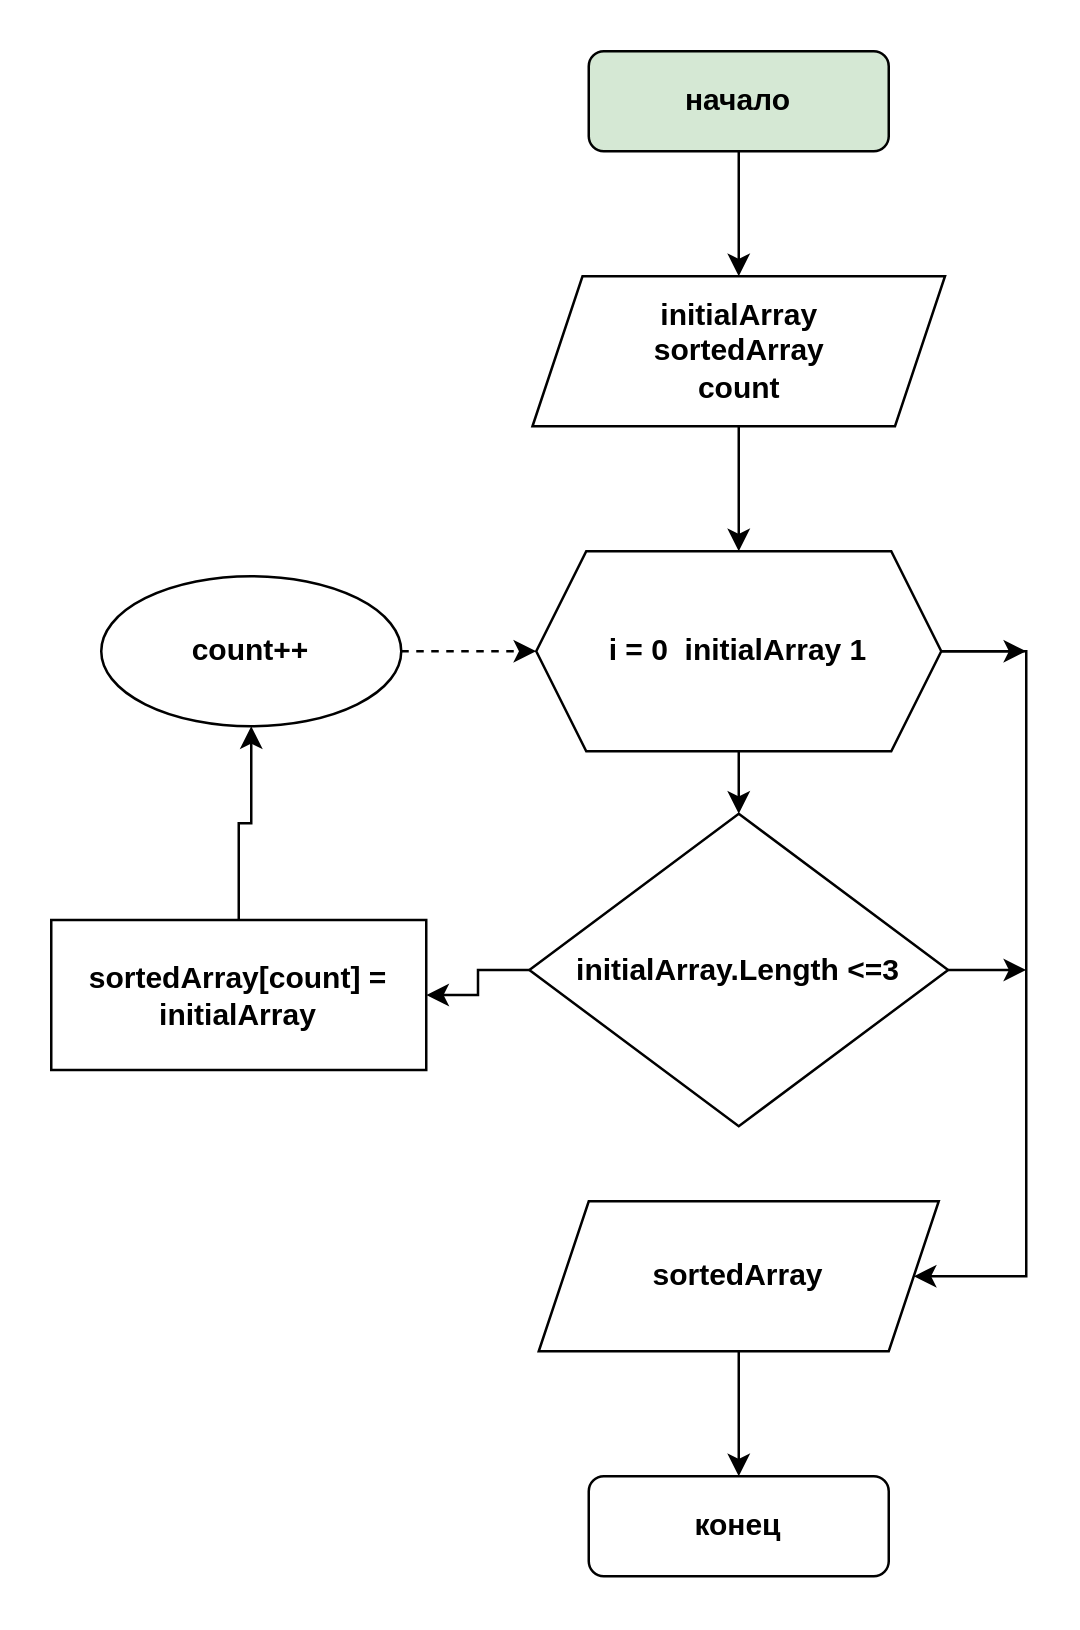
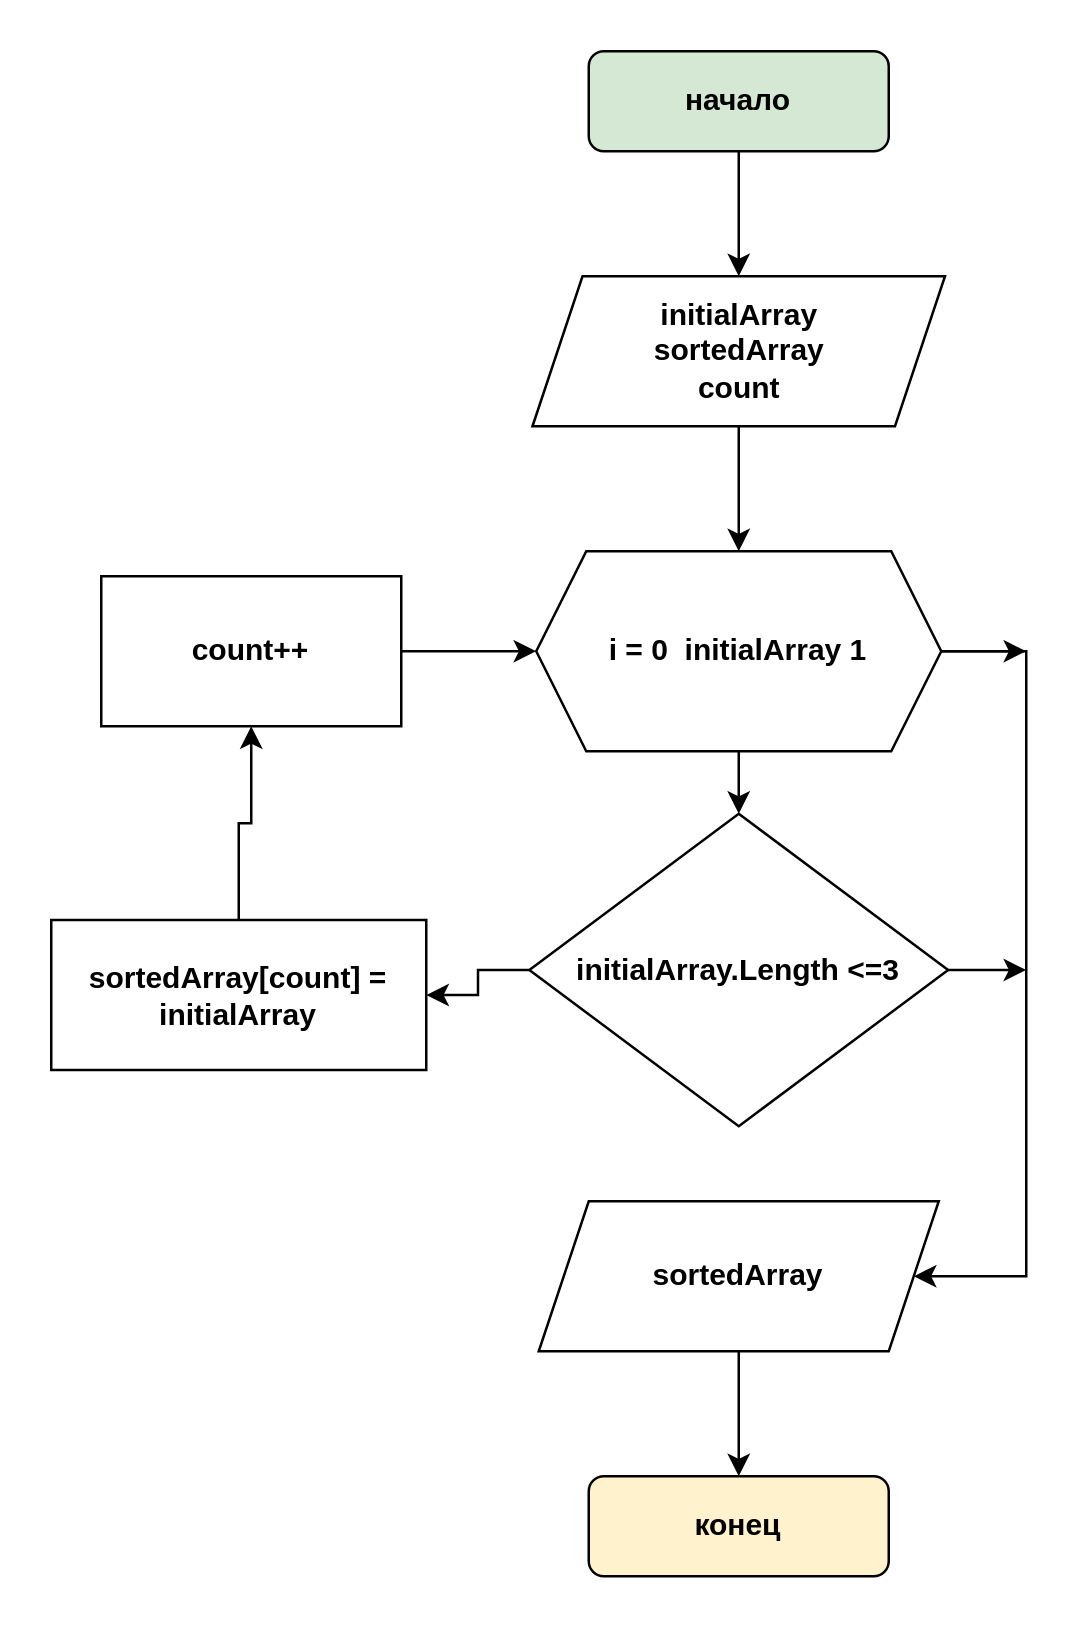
node "count++": shape ellipse -> rectangle
edge "count++" -> "i = 0 initialArray 1": style dashed -> solid
node "конец": fillcolor #ffffff -> #fff2cc
